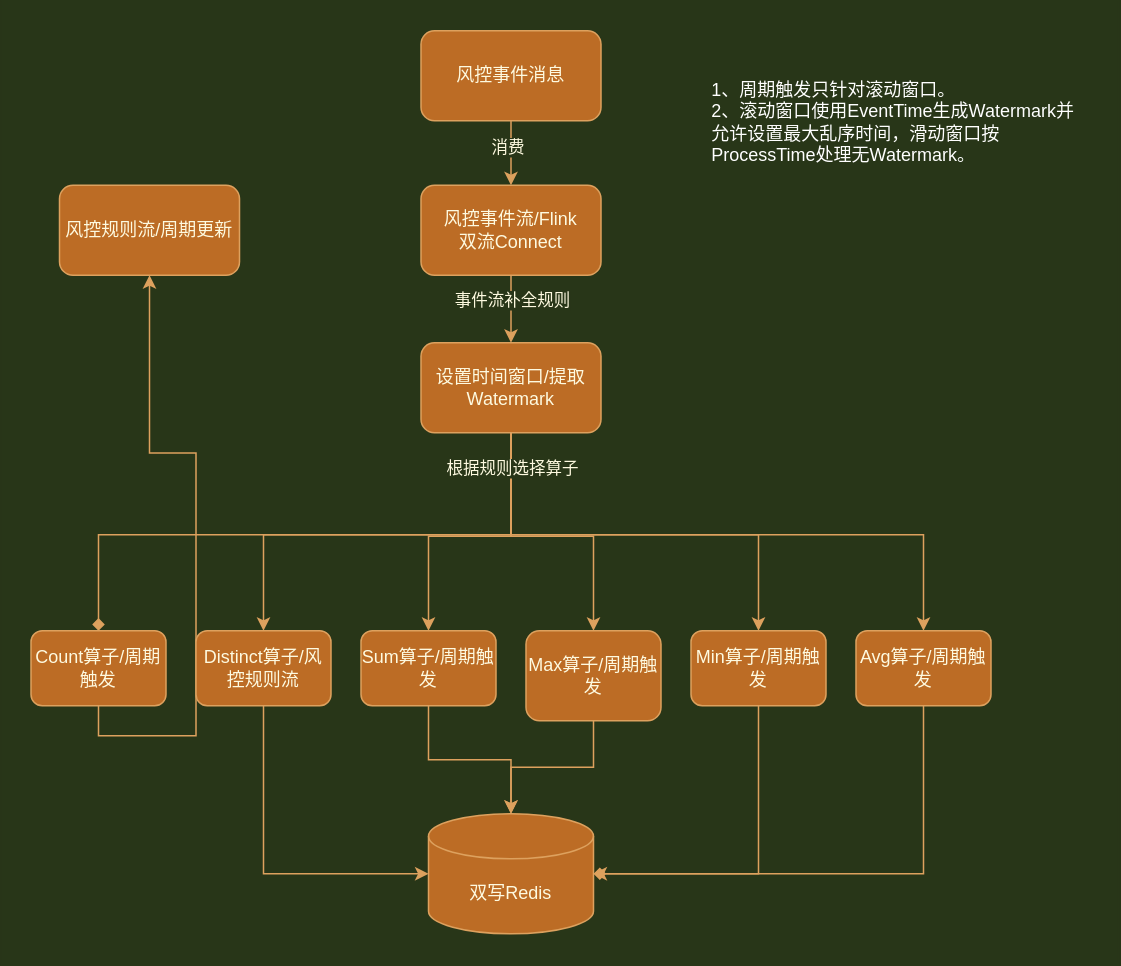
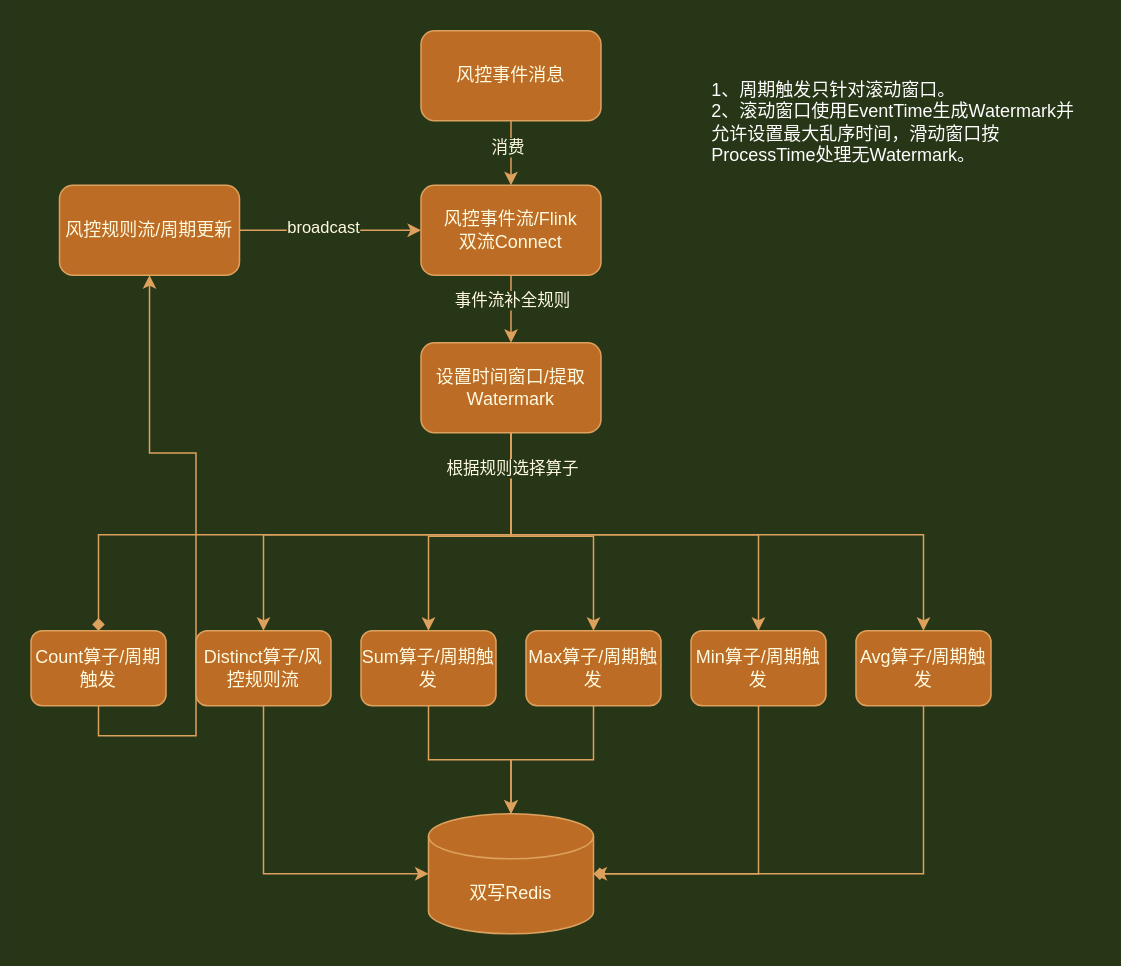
edge "风控规则流/周期更新" -> "风控事件流/Flink 双流Connect": added, label "broadcast"
node "Max算子/周期触发": size 135x90 -> 135x75
